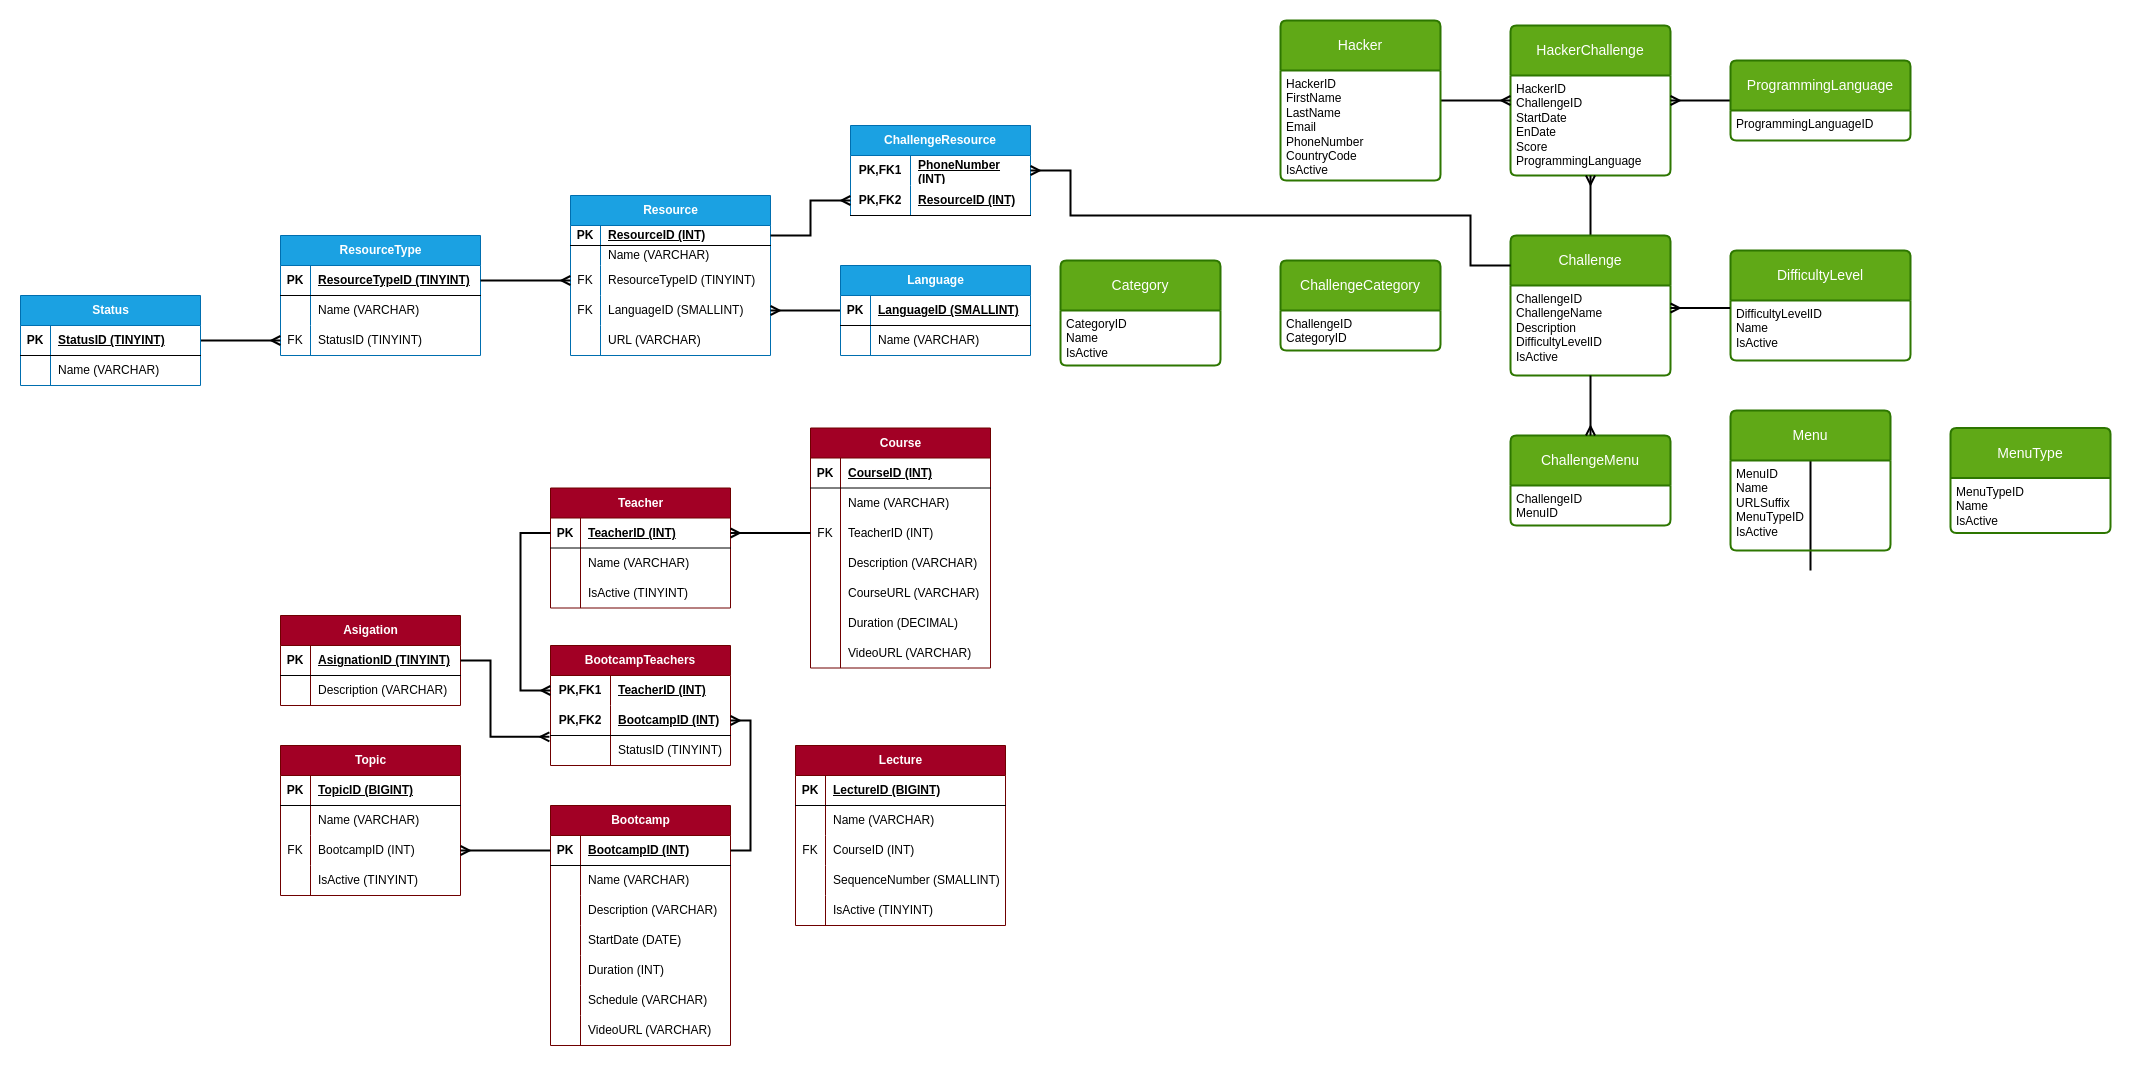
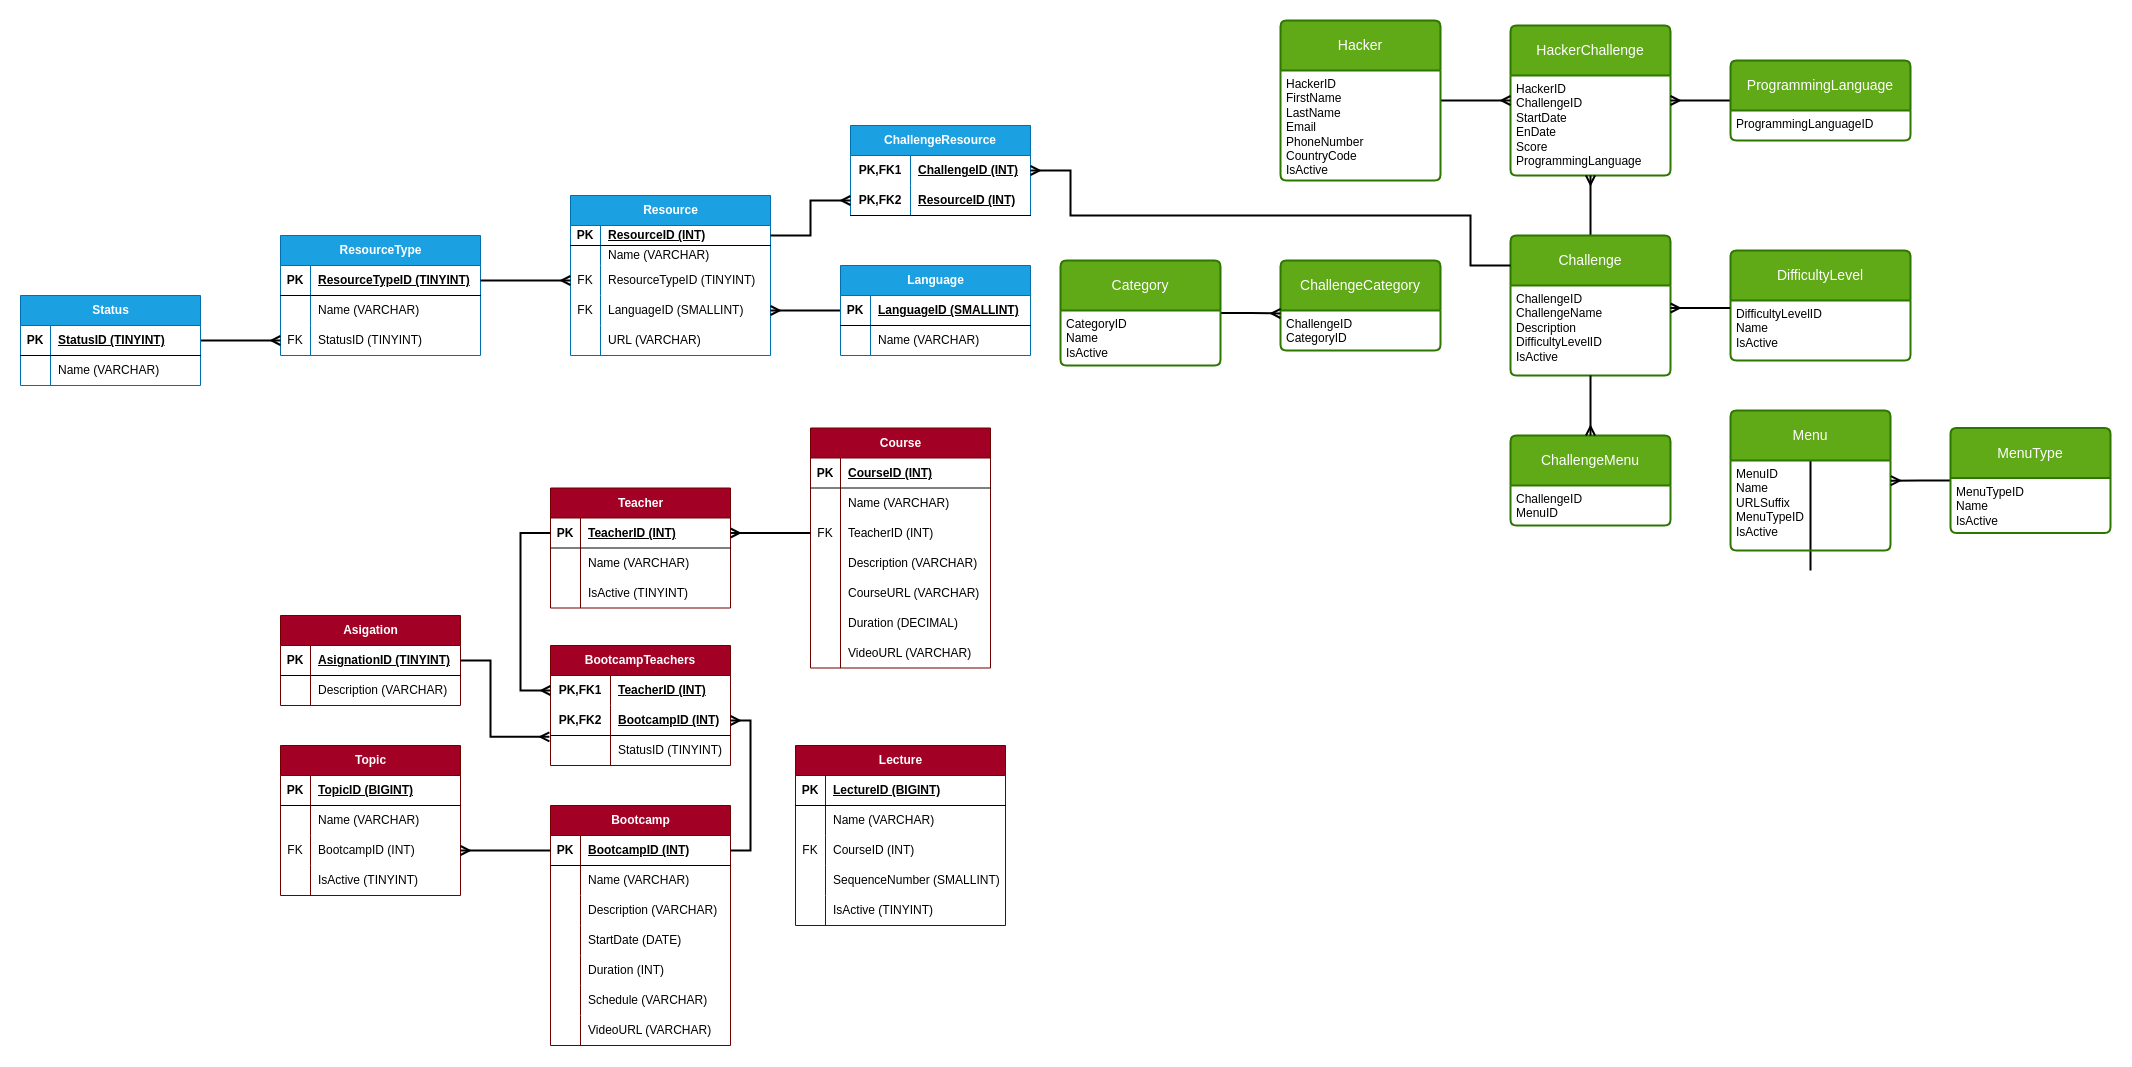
node "PhoneNumber (INT)": label "PhoneNumber (INT)" -> "ChallengeID (INT)"
edge "Category" -> "ChallengeID CategoryID": added
edge "MenuType" -> "MenuID Name URLSuffix MenuTypeID IsActive": added
